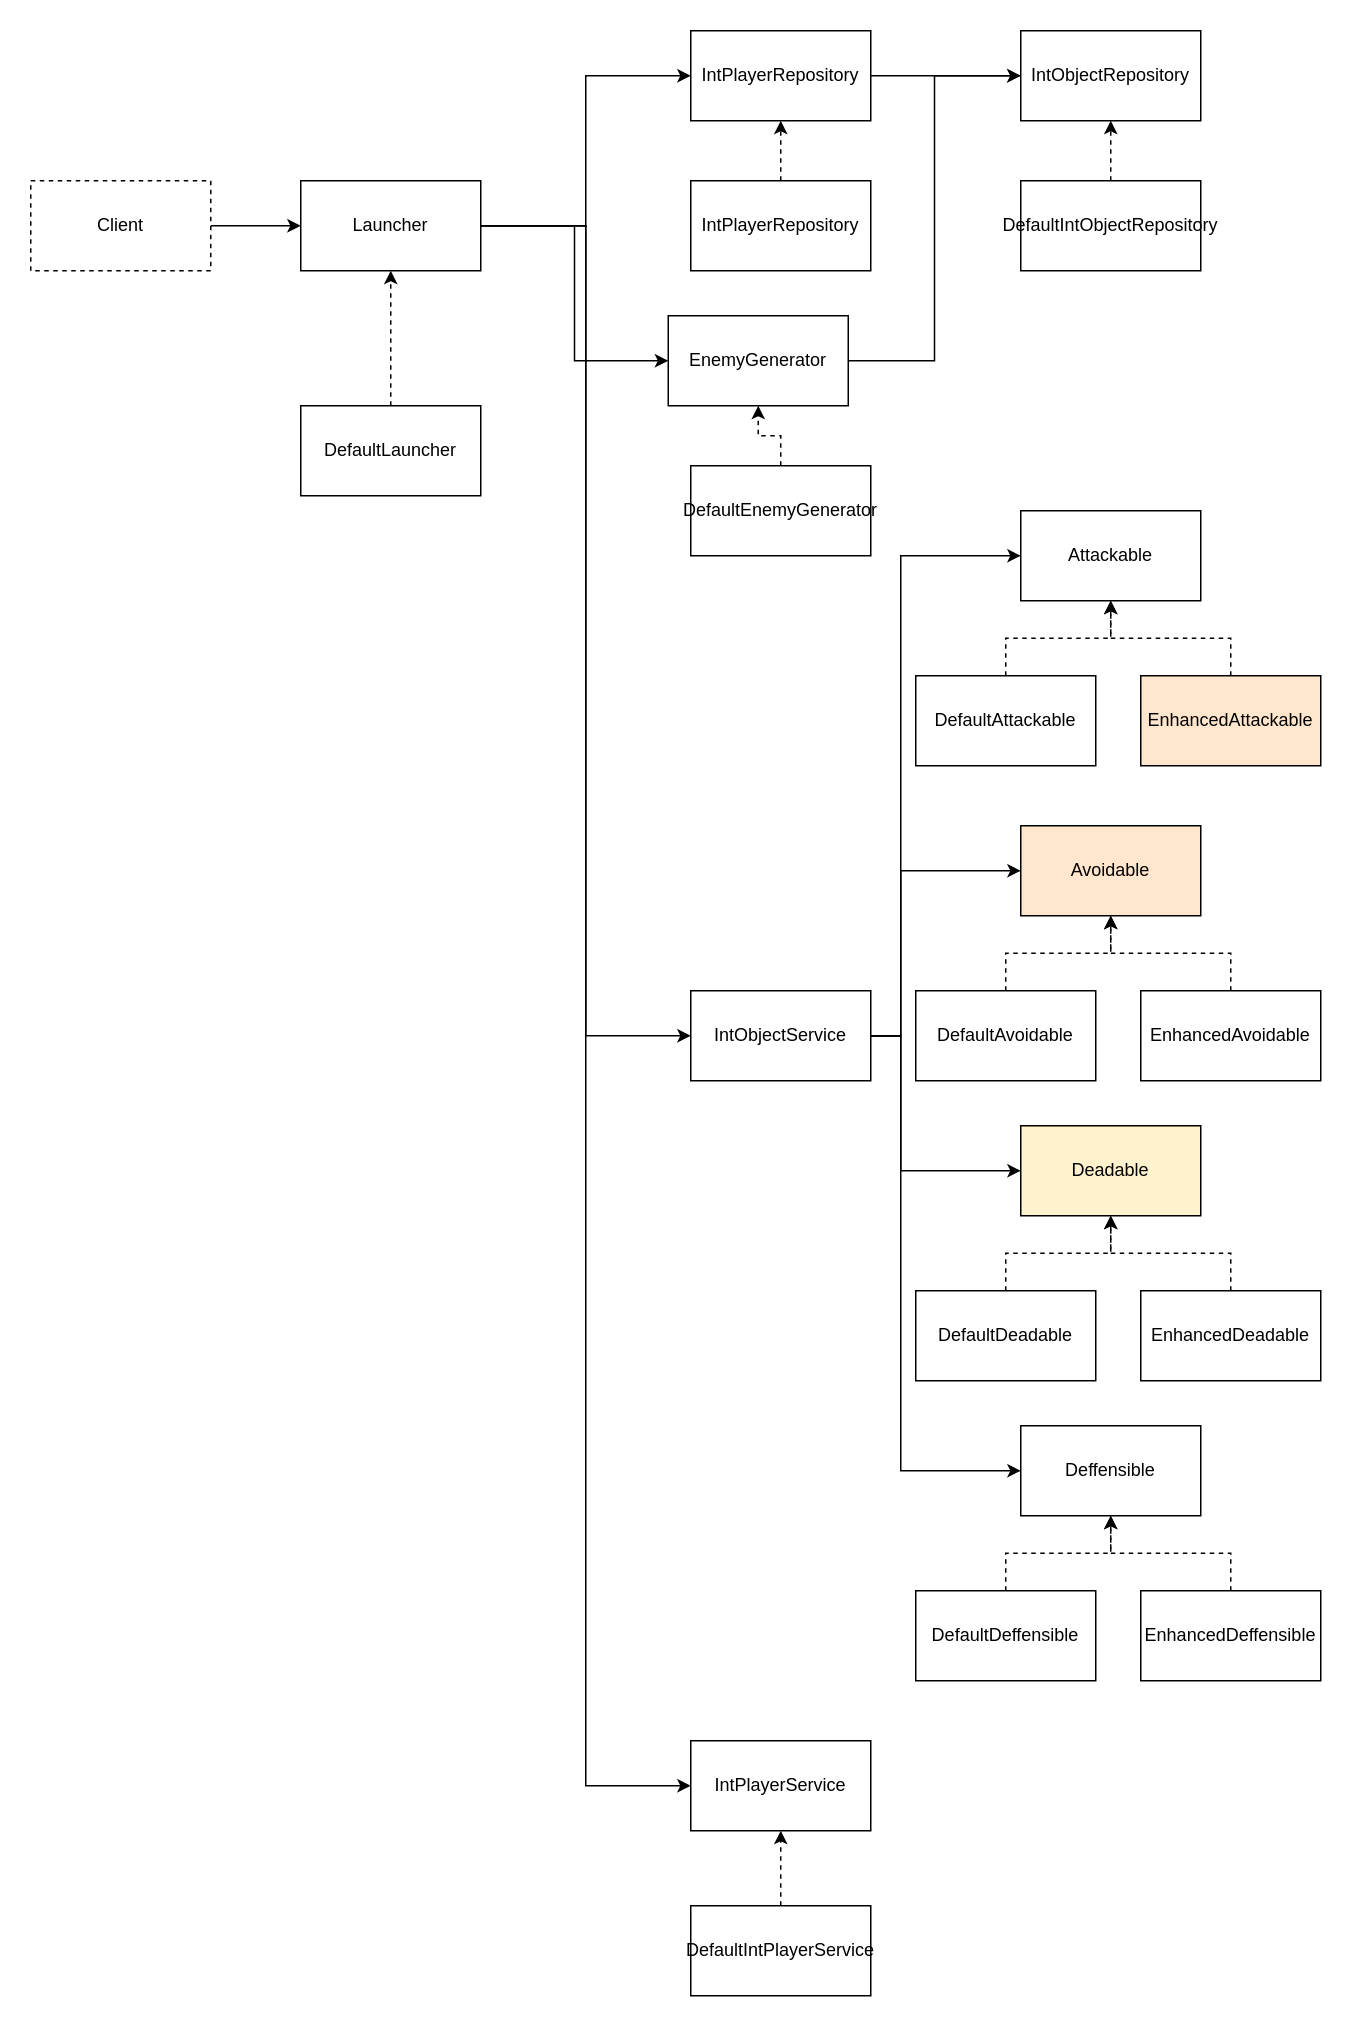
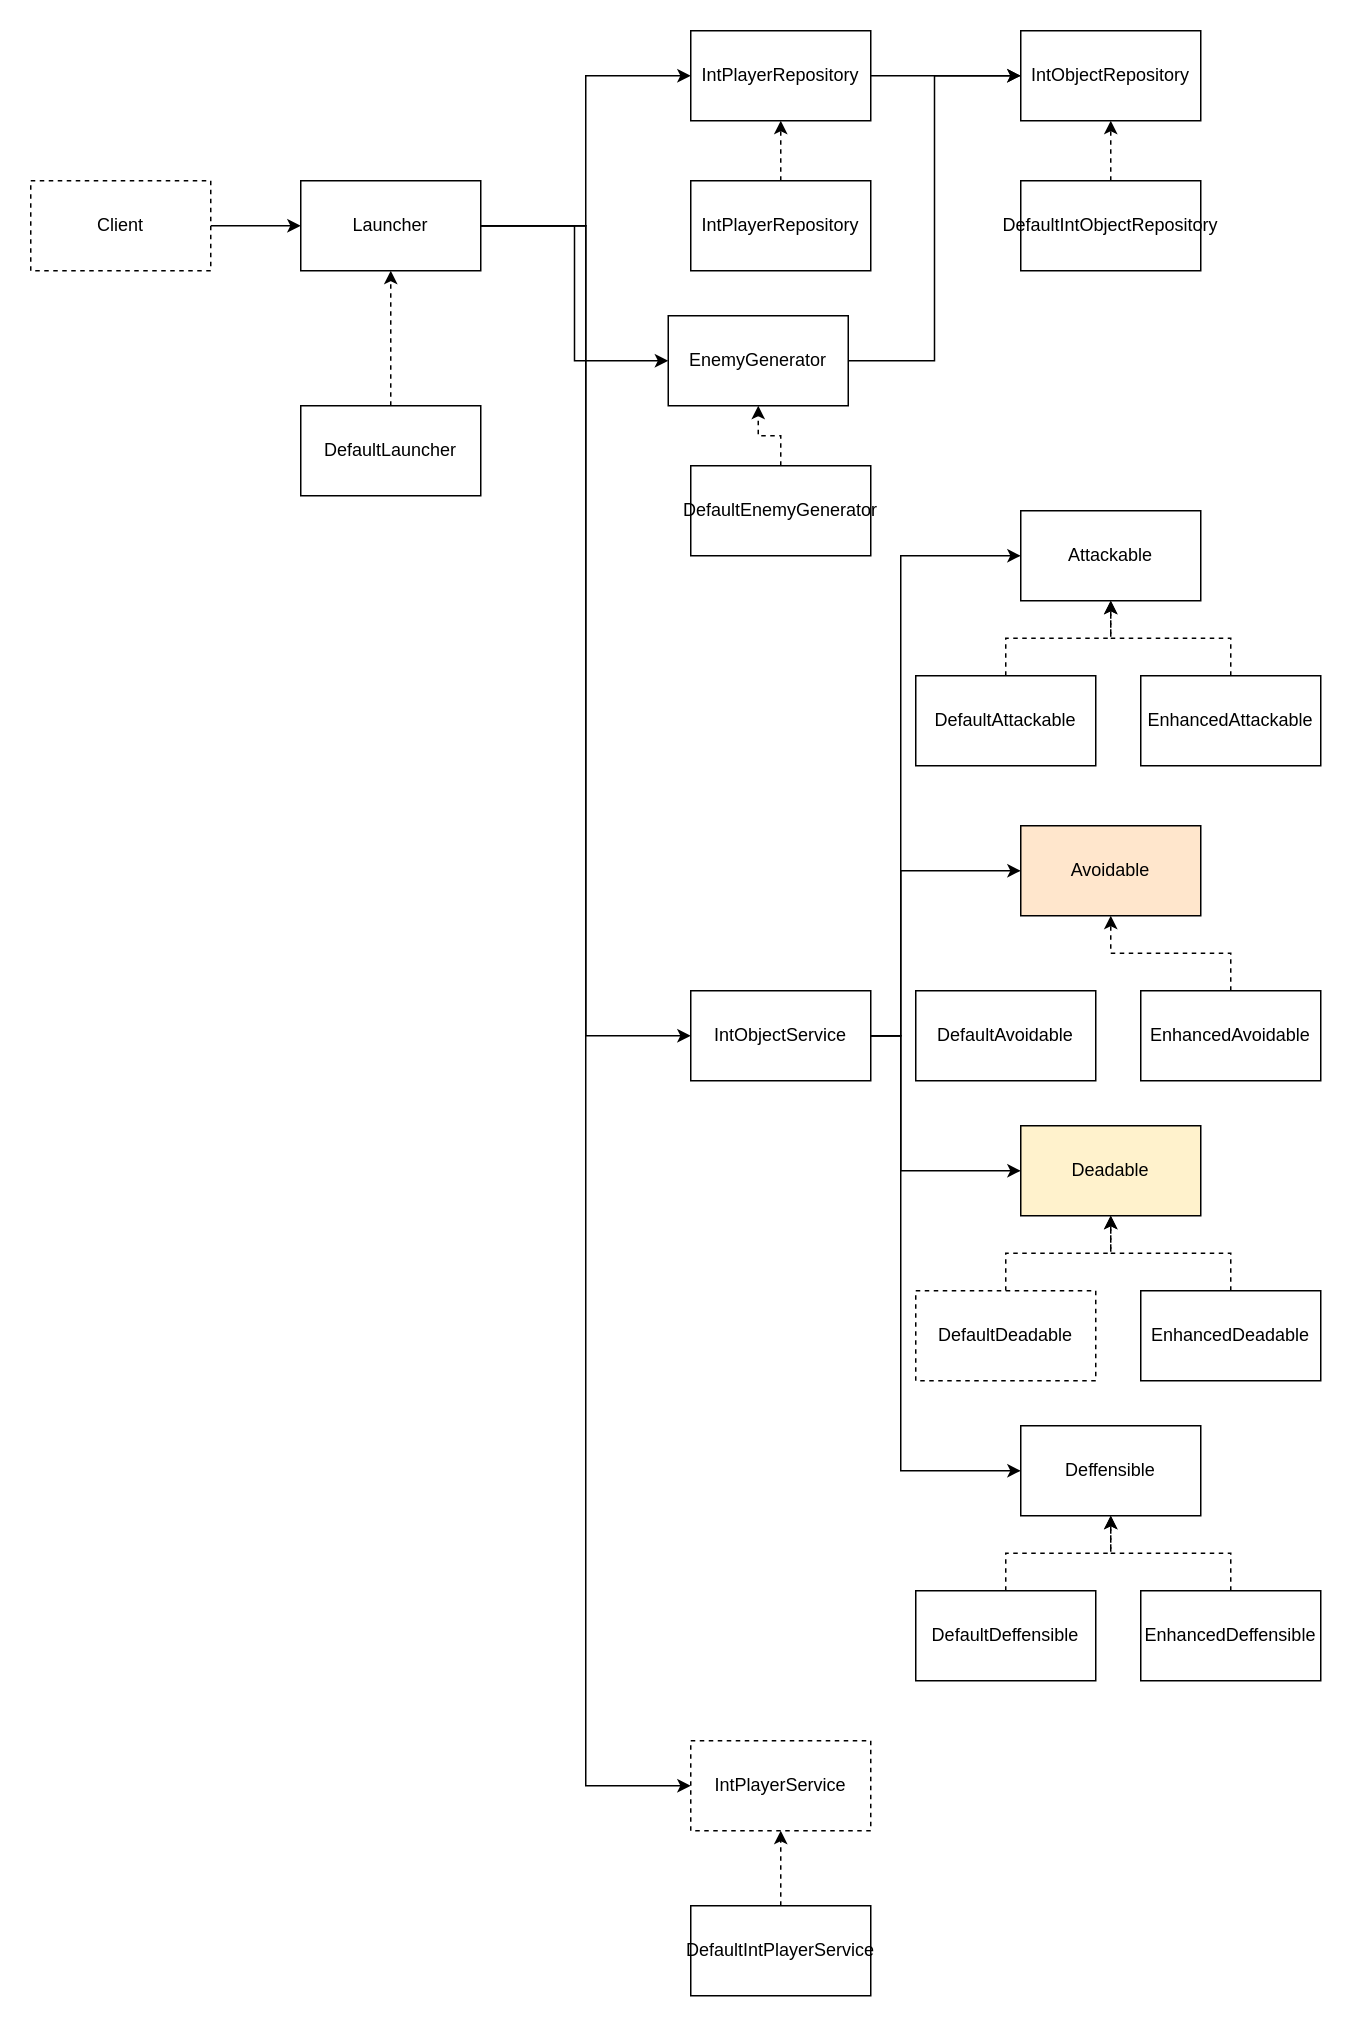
node "EnhancedAttackable": fillcolor #ffe6cc -> #ffffff
edge "DefaultAvoidable" -> "Avoidable": removed
node "DefaultDeadable": style solid -> dashed
node "IntPlayerService": style solid -> dashed
